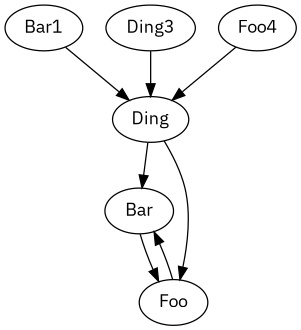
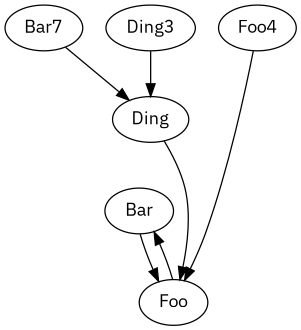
node "Bar1": label "Bar1" -> "Bar7"
edge "Foo4" -> "Ding": now "Foo4" -> "Foo"
edge "Ding" -> "Bar": removed
